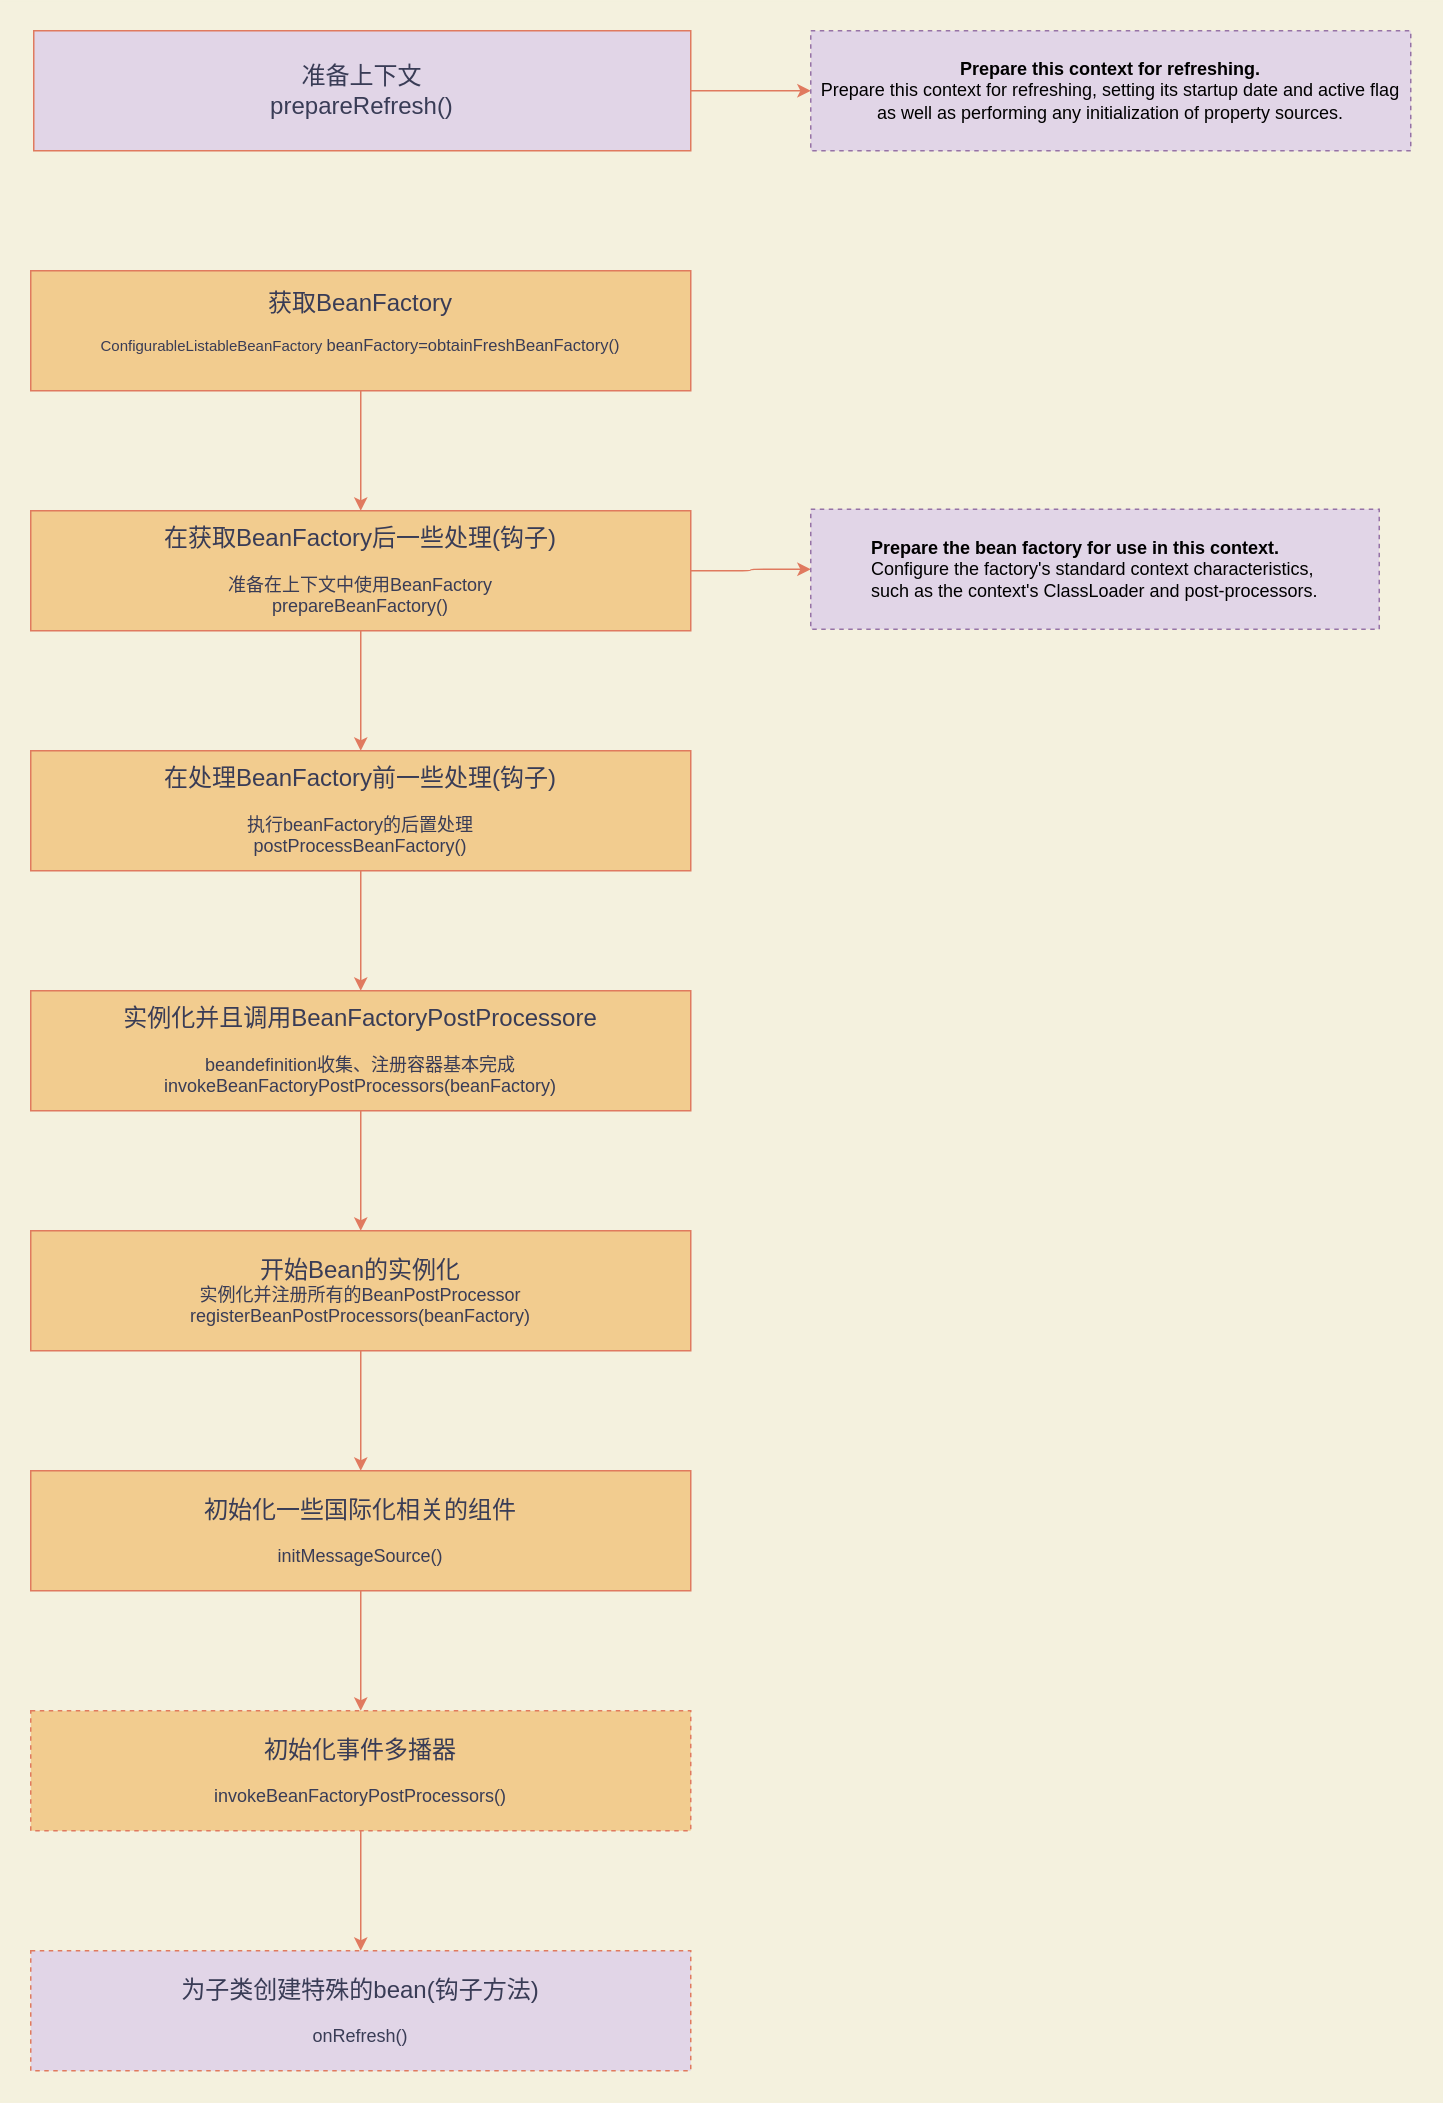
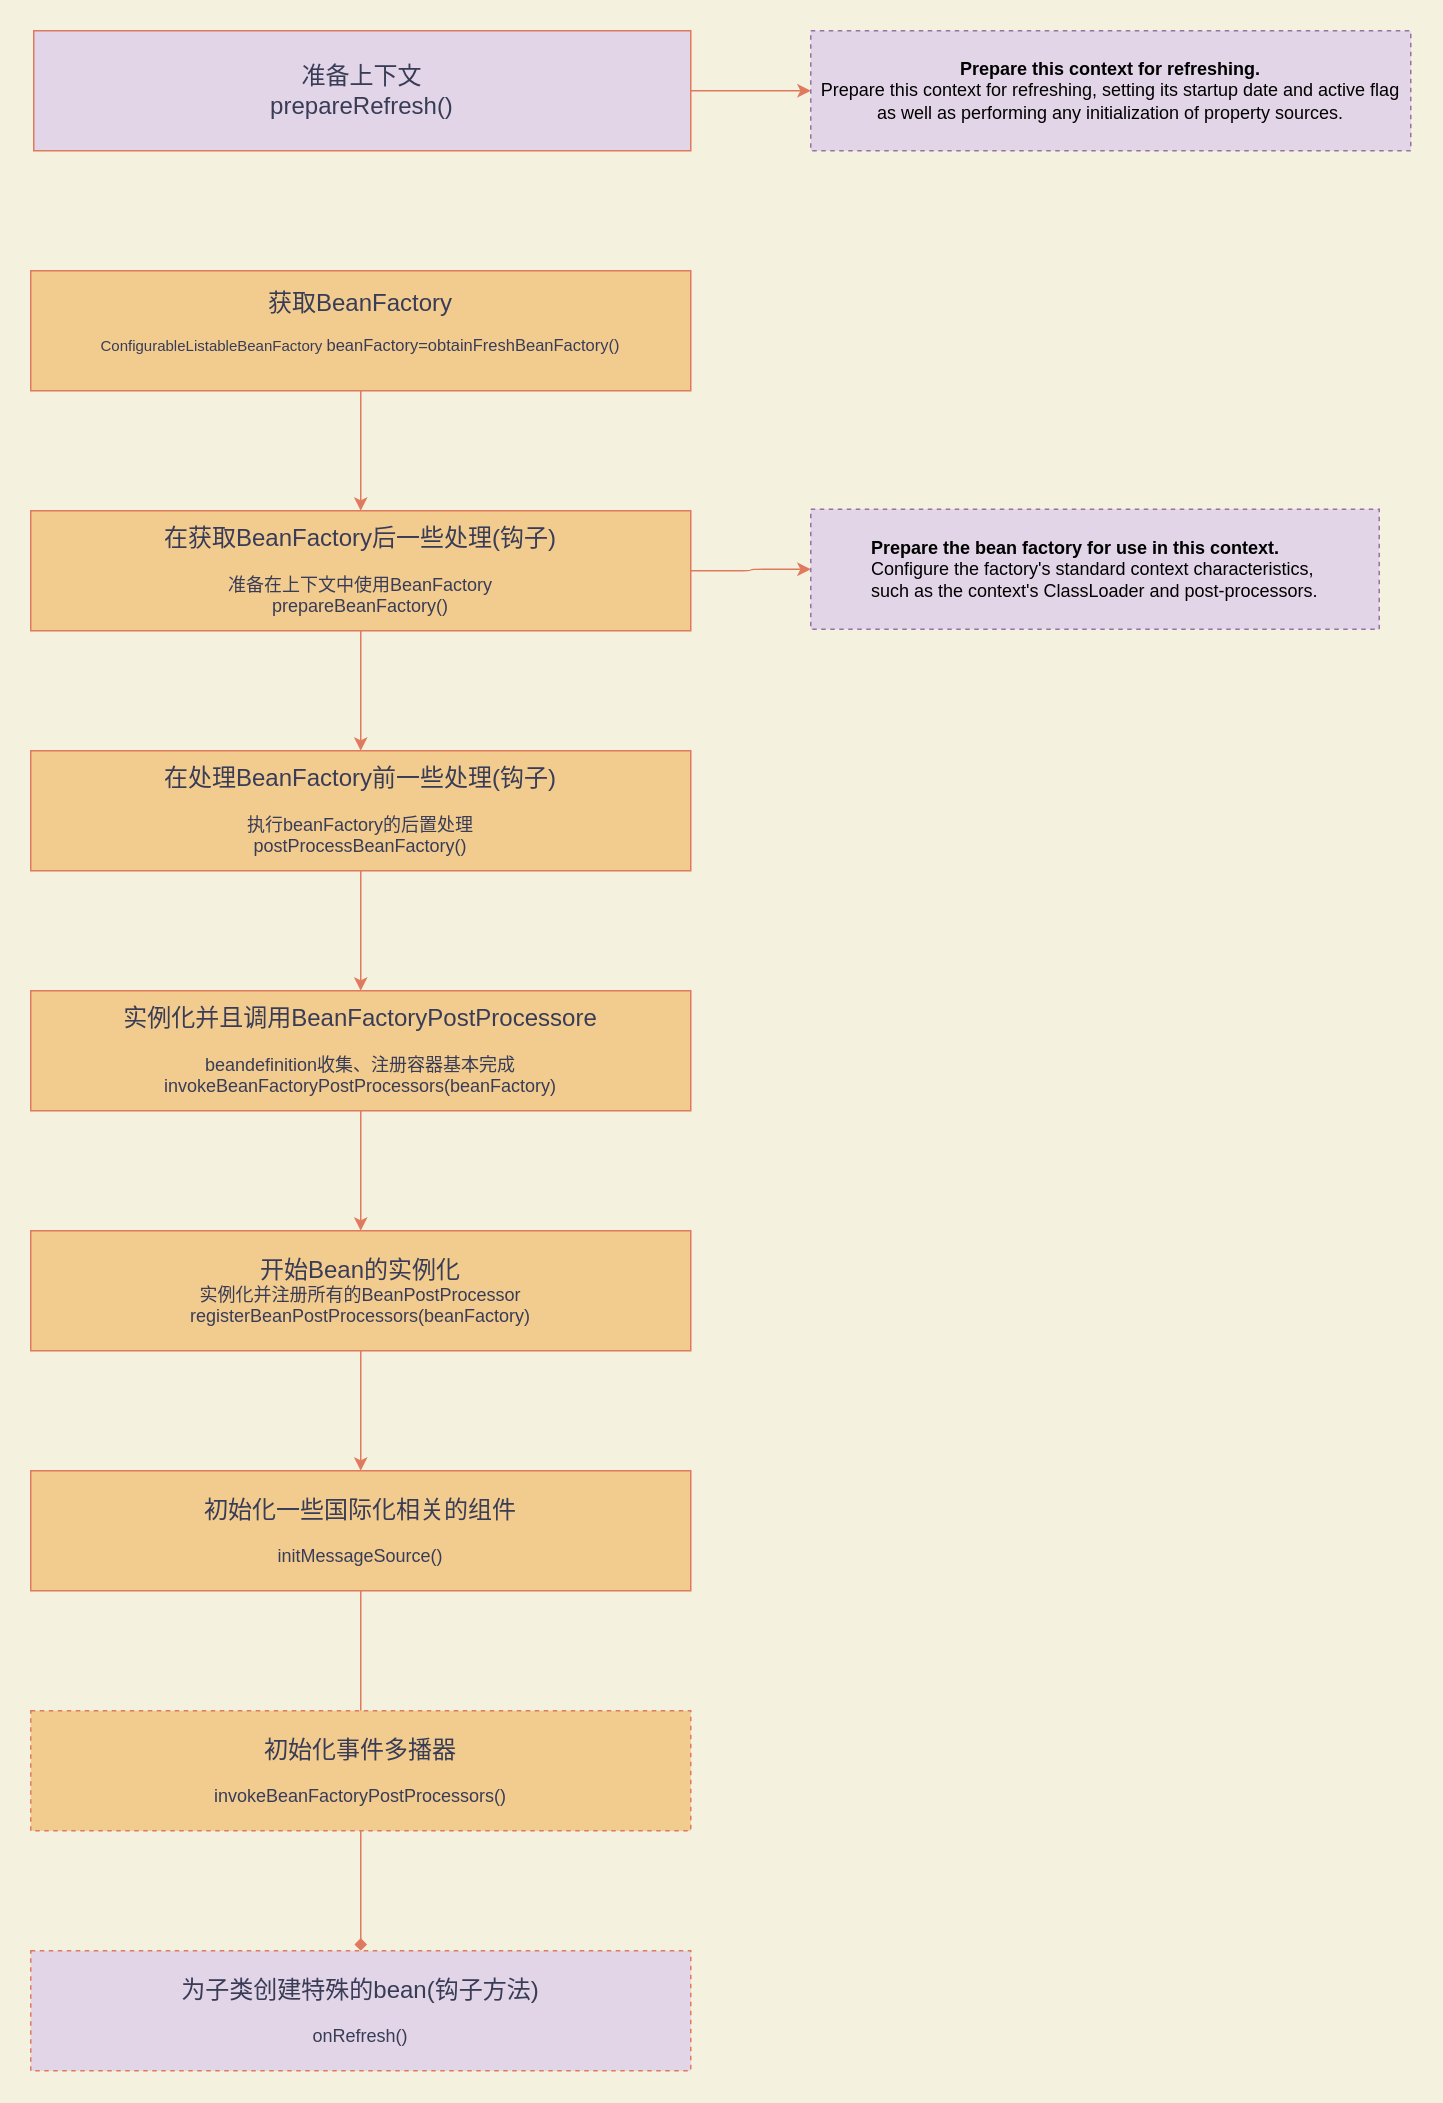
edge "初始化一些国际化相关的组件 initMessageSource()" -> "初始化事件多播器 invokeBeanFactoryPostProcessors()": arrowhead classic -> none
edge "初始化事件多播器 invokeBeanFactoryPostProcessors()" -> "为子类创建特殊的bean(钩子方法) onRefresh()": arrowhead classic -> diamond
